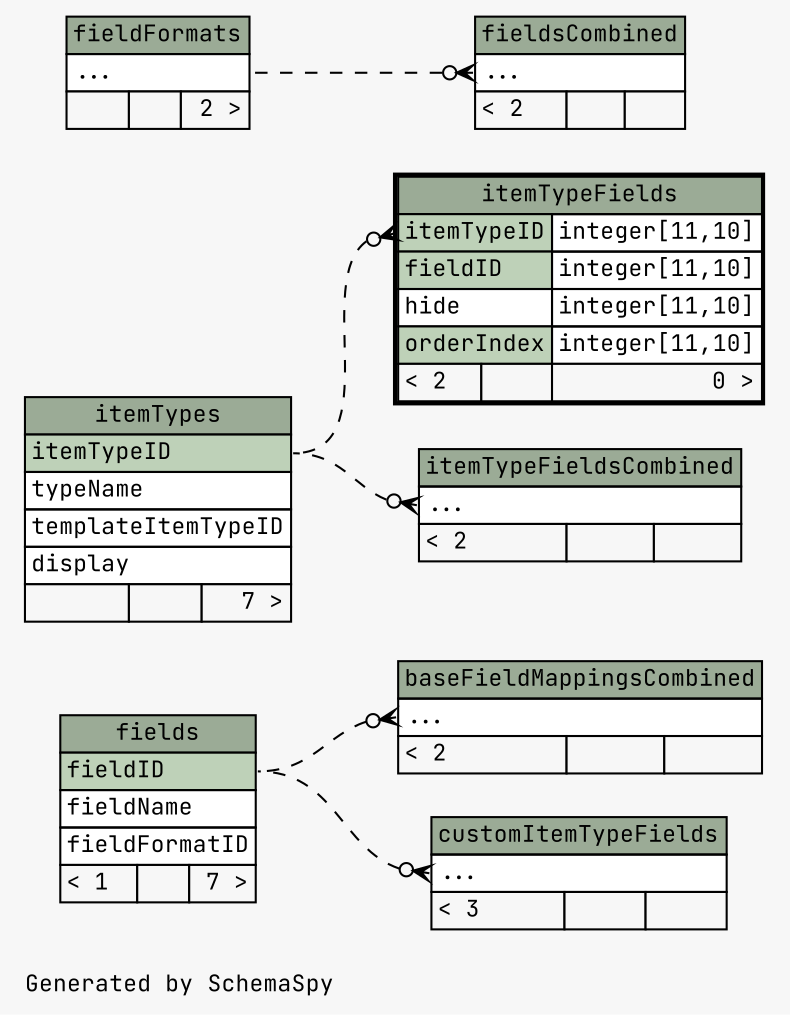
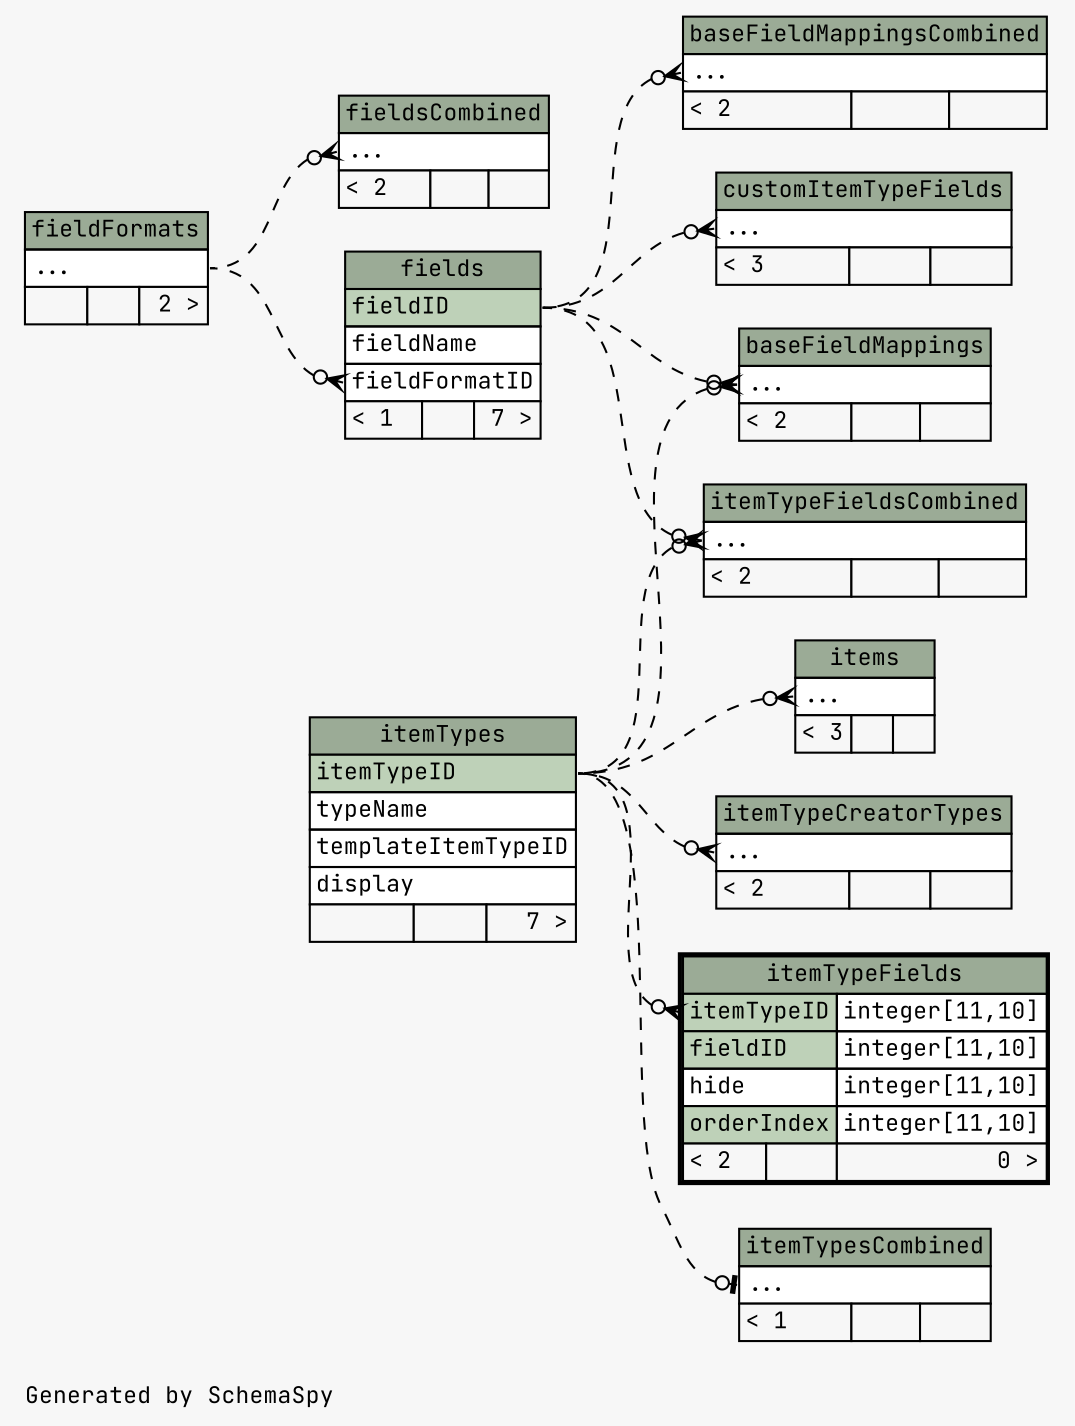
edge "fieldFormats" -> "fields": added
node "baseFieldMappings": added
edge "fields" -> "itemTypeFieldsCombined": added
node "items": added
node "itemTypeCreatorTypes": added
node "itemTypesCombined": added
